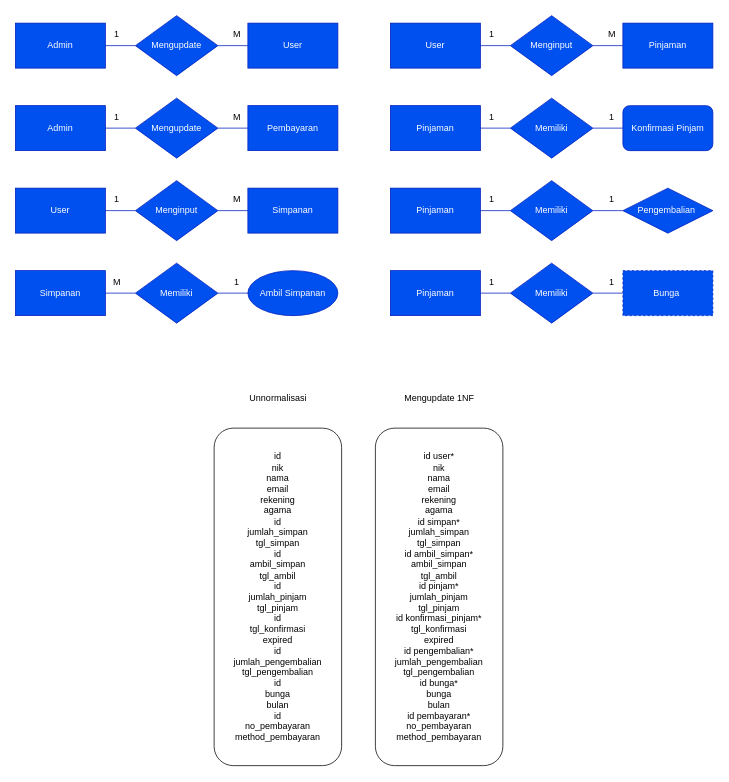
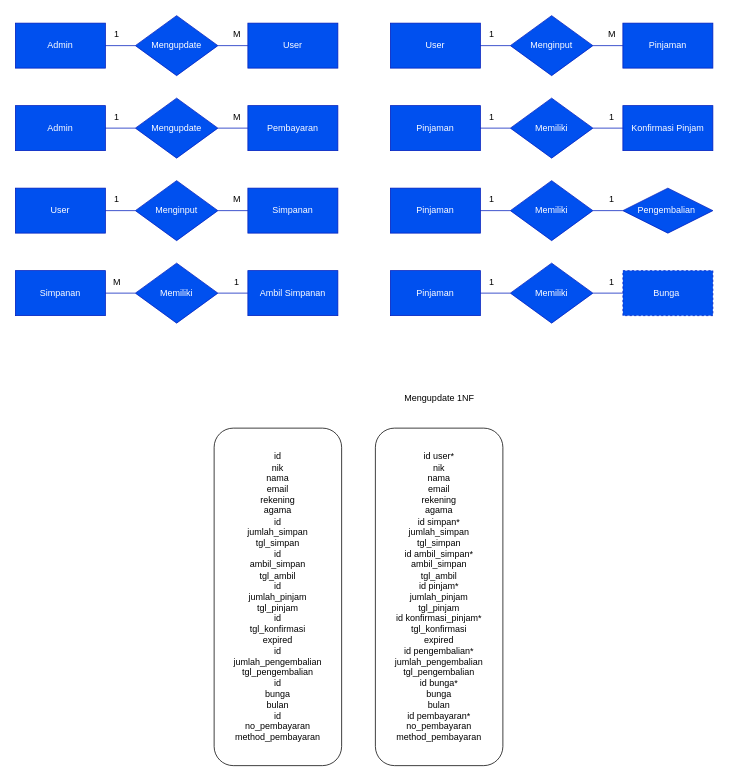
node "Konfirmasi Pinjam": shape rounded rectangle -> rectangle
node "Ambil Simpanan": shape ellipse -> rectangle
node "Unnormalisasi": removed
